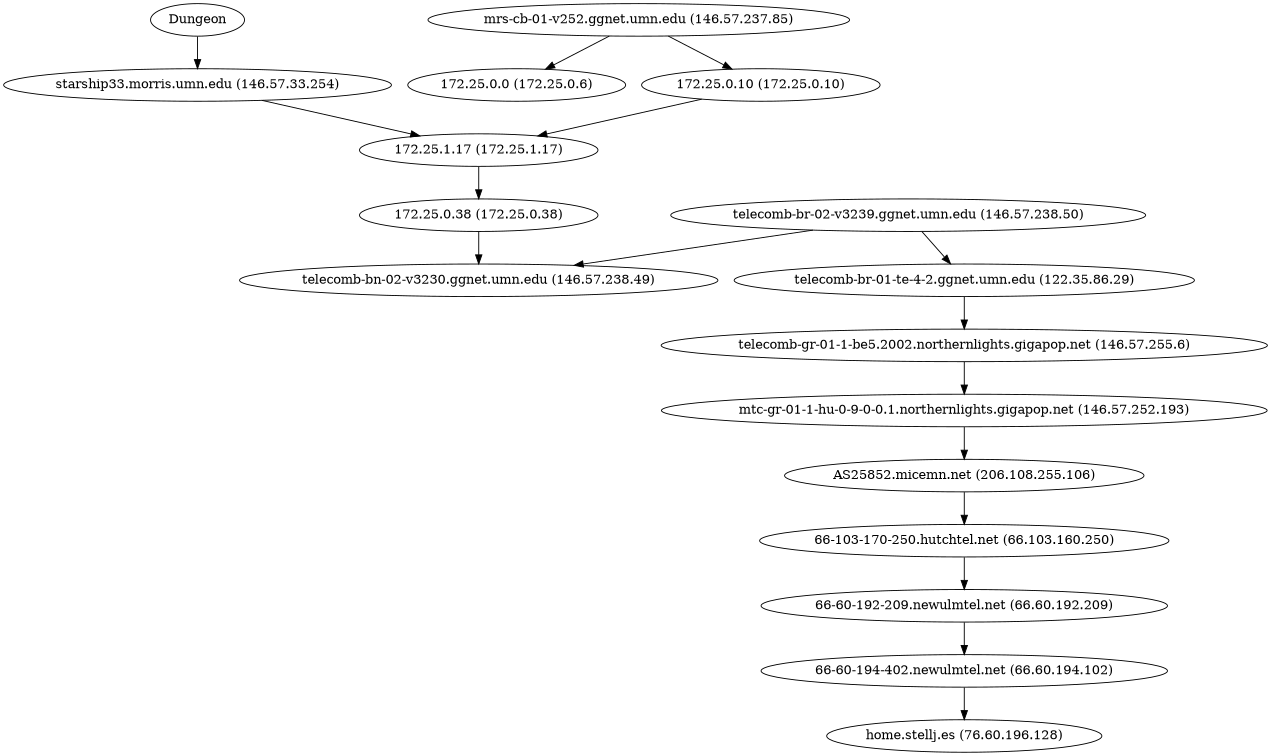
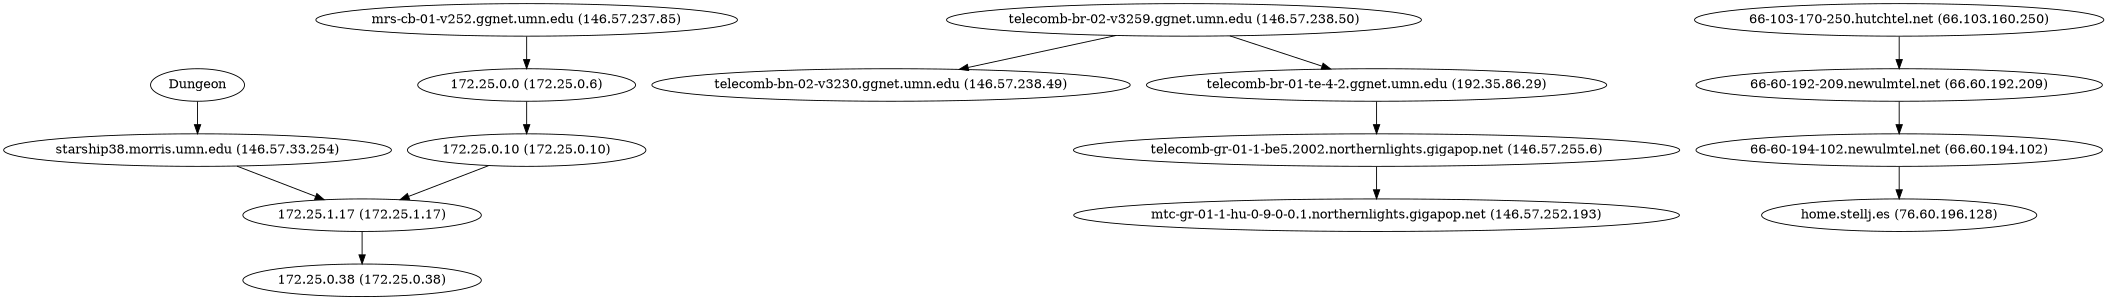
edge "mrs-cb-01-v252.ggnet.umn.edu (146.57.237.85)" -> "172.25.0.10 (172.25.0.10)": now "172.25.0.0 (172.25.0.6)" -> "172.25.0.10 (172.25.0.10)"
node "starship33.morris.umn.edu (146.57.33.254)": label "starship33.morris.umn.edu (146.57.33.254)" -> "starship38.morris.umn.edu (146.57.33.254)"
node "telecomb-br-02-v3239.ggnet.umn.edu (146.57.238.50)": label "telecomb-br-02-v3239.ggnet.umn.edu (146.57.238.50)" -> "telecomb-br-02-v3259.ggnet.umn.edu (146.57.238.50)"
edge "172.25.0.38 (172.25.0.38)" -> "telecomb-bn-02-v3230.ggnet.umn.edu (146.57.238.49)": removed
node "telecomb-br-01-te-4-2.ggnet.umn.edu (122.35.86.29)": label "telecomb-br-01-te-4-2.ggnet.umn.edu (122.35.86.29)" -> "telecomb-br-01-te-4-2.ggnet.umn.edu (192.35.86.29)"
node "AS25852.micemn.net (206.108.255.106)": removed
node "66-60-194-402.newulmtel.net (66.60.194.102)": label "66-60-194-402.newulmtel.net (66.60.194.102)" -> "66-60-194-102.newulmtel.net (66.60.194.102)"
